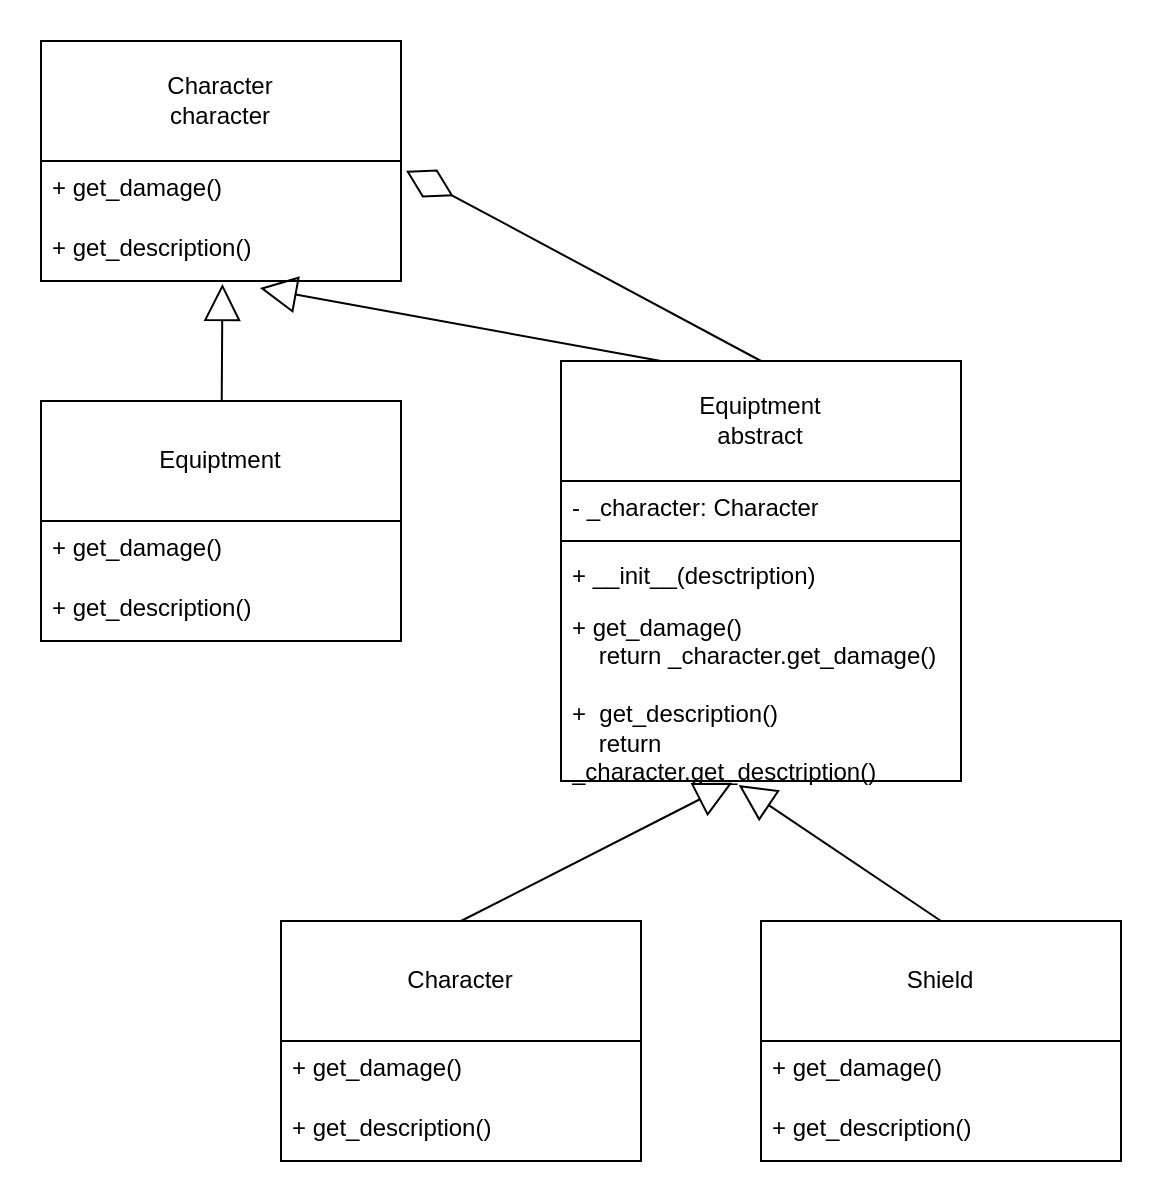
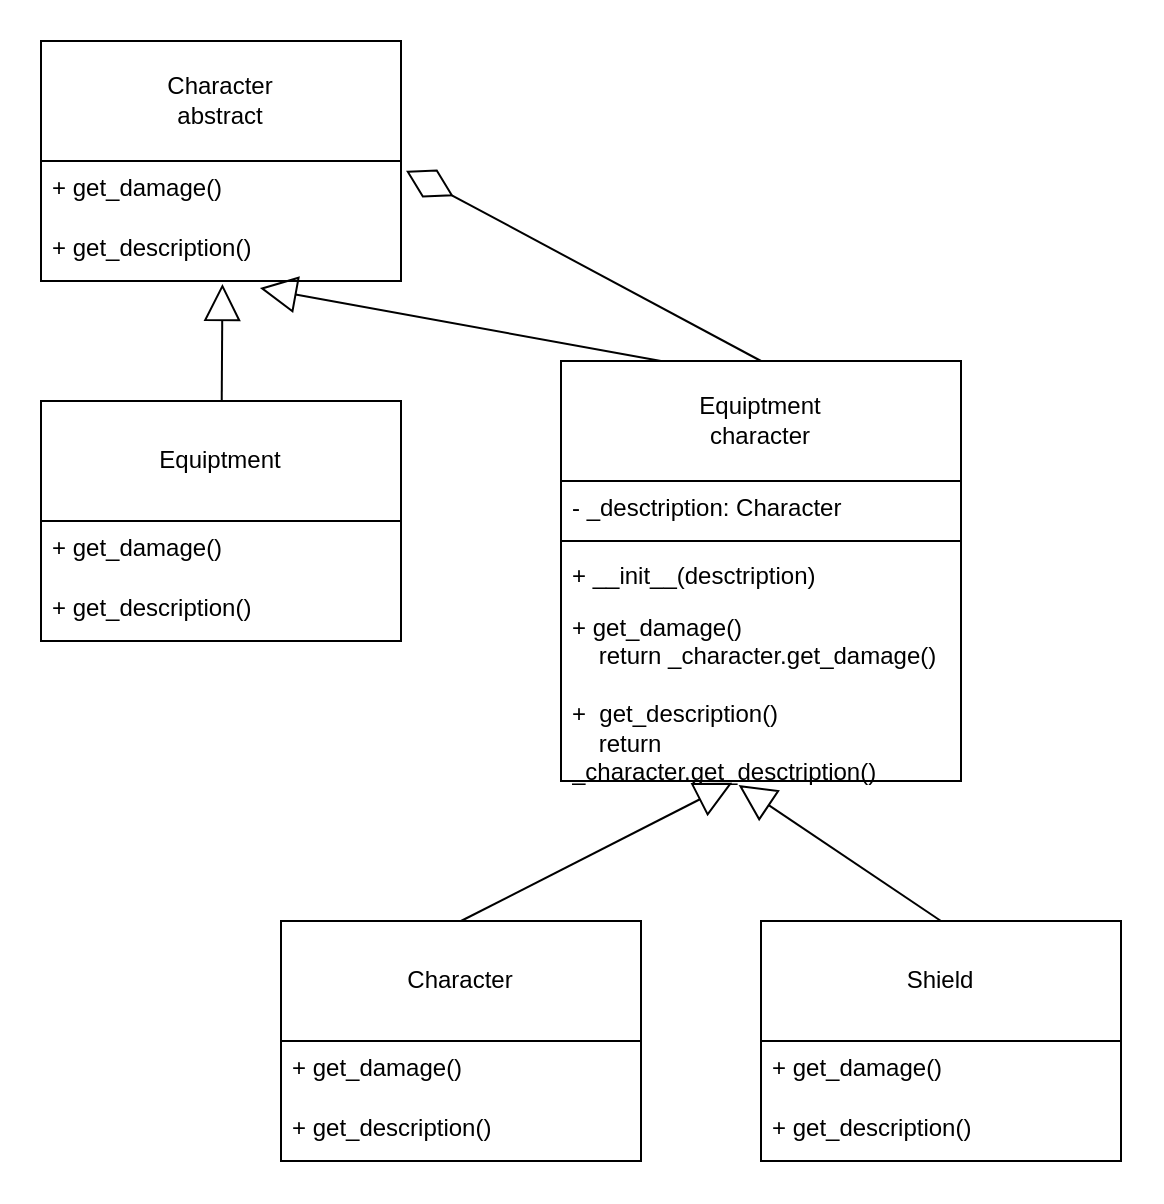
node "Character character": label "Character character" -> "Character abstract"
node "Equiptment abstract": label "Equiptment abstract" -> "Equiptment character"
node "- _character: Character": label "- _character: Character" -> "- _desctription: Character"
